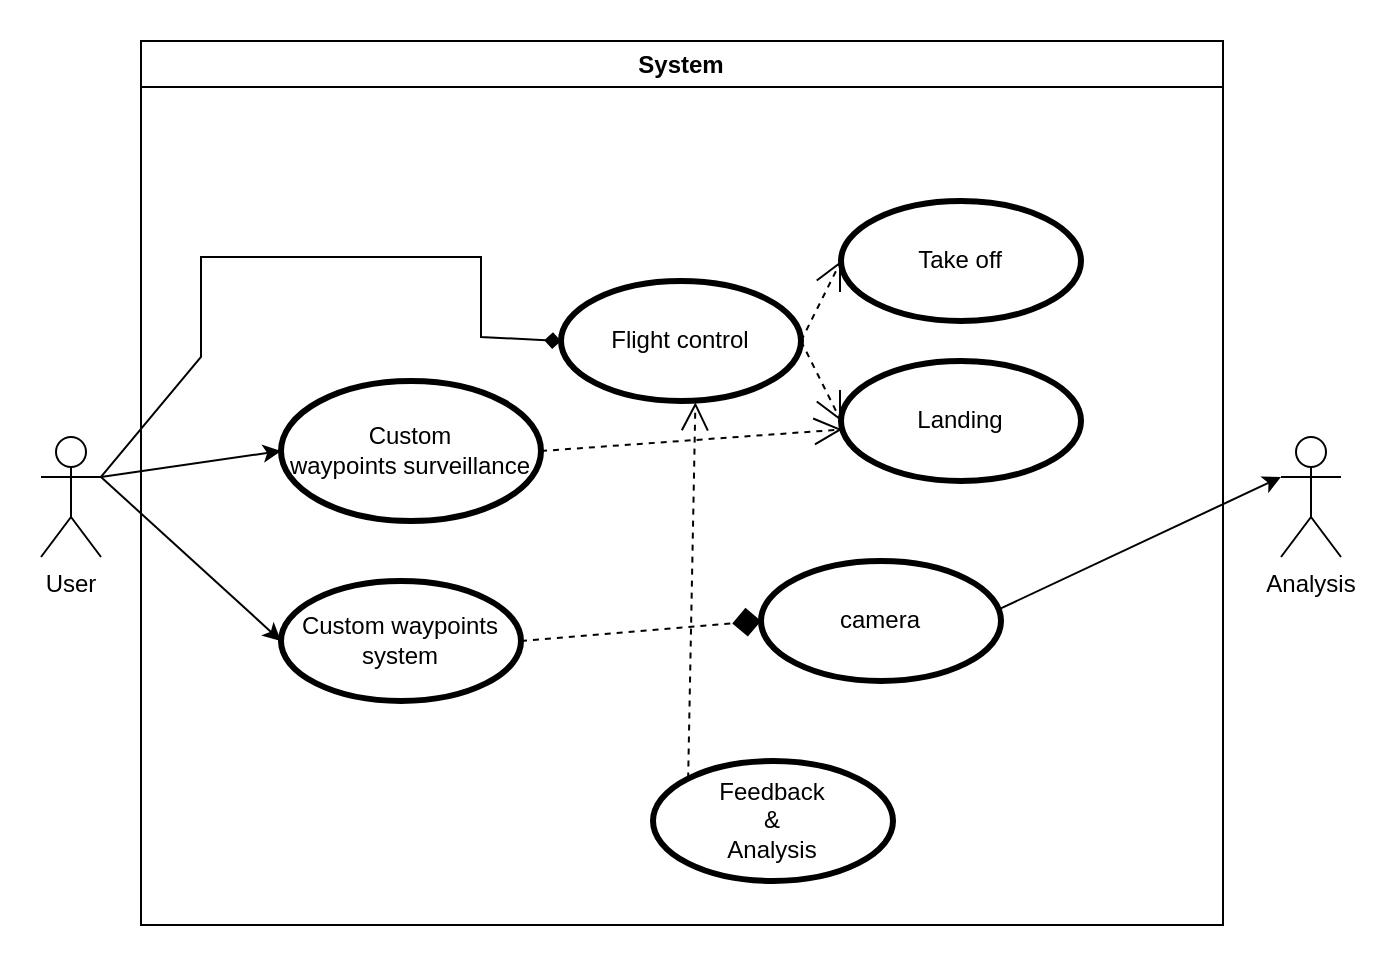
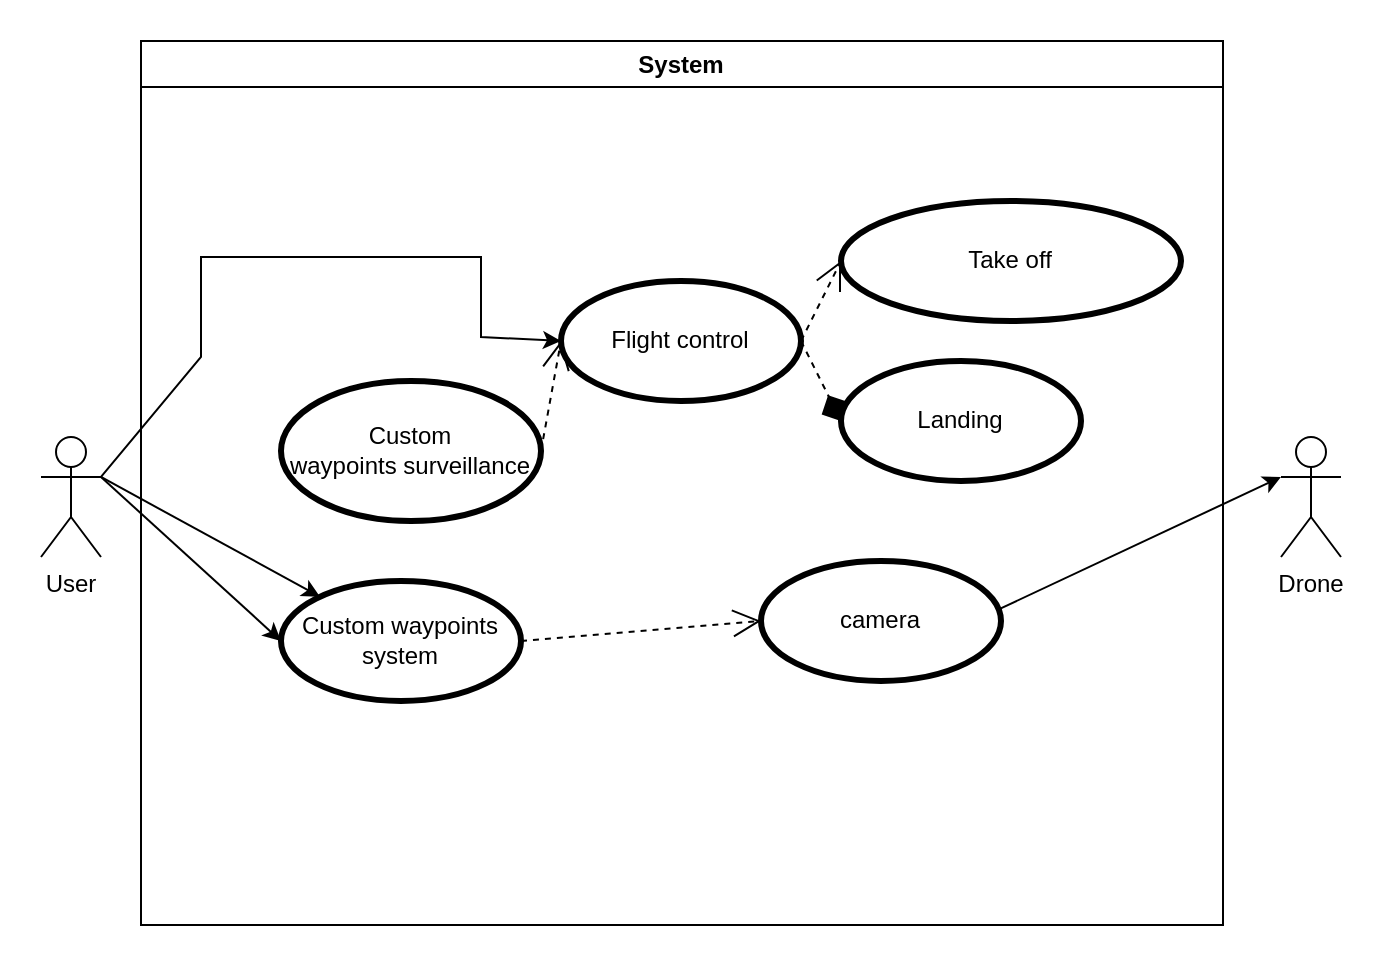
node "Take off": size 240x120 -> 340x120
edge "User" -> "Flight control": arrowhead diamond -> classic
edge "Flight control" -> "Landing": arrowhead open -> diamond
edge "Custom waypoints surveillance" -> "Landing": now "Custom waypoints surveillance" -> "Flight control"
edge "User" -> "Custom waypoints surveillance": now "User" -> "Custom waypoints system"
node "Analysis": label "Analysis" -> "Drone"
edge "Feedback & Analysis" -> "Flight control": removed
edge "Custom waypoints system" -> "camera": arrowhead diamond -> open
node "Feedback & Analysis": removed
